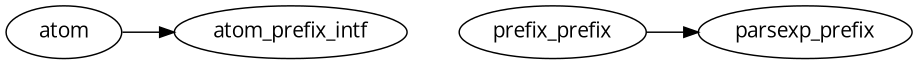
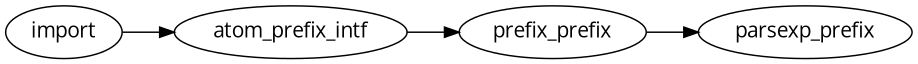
node "atom": label "atom" -> "import"
edge "atom_prefix_intf" -> "prefix_prefix": added
